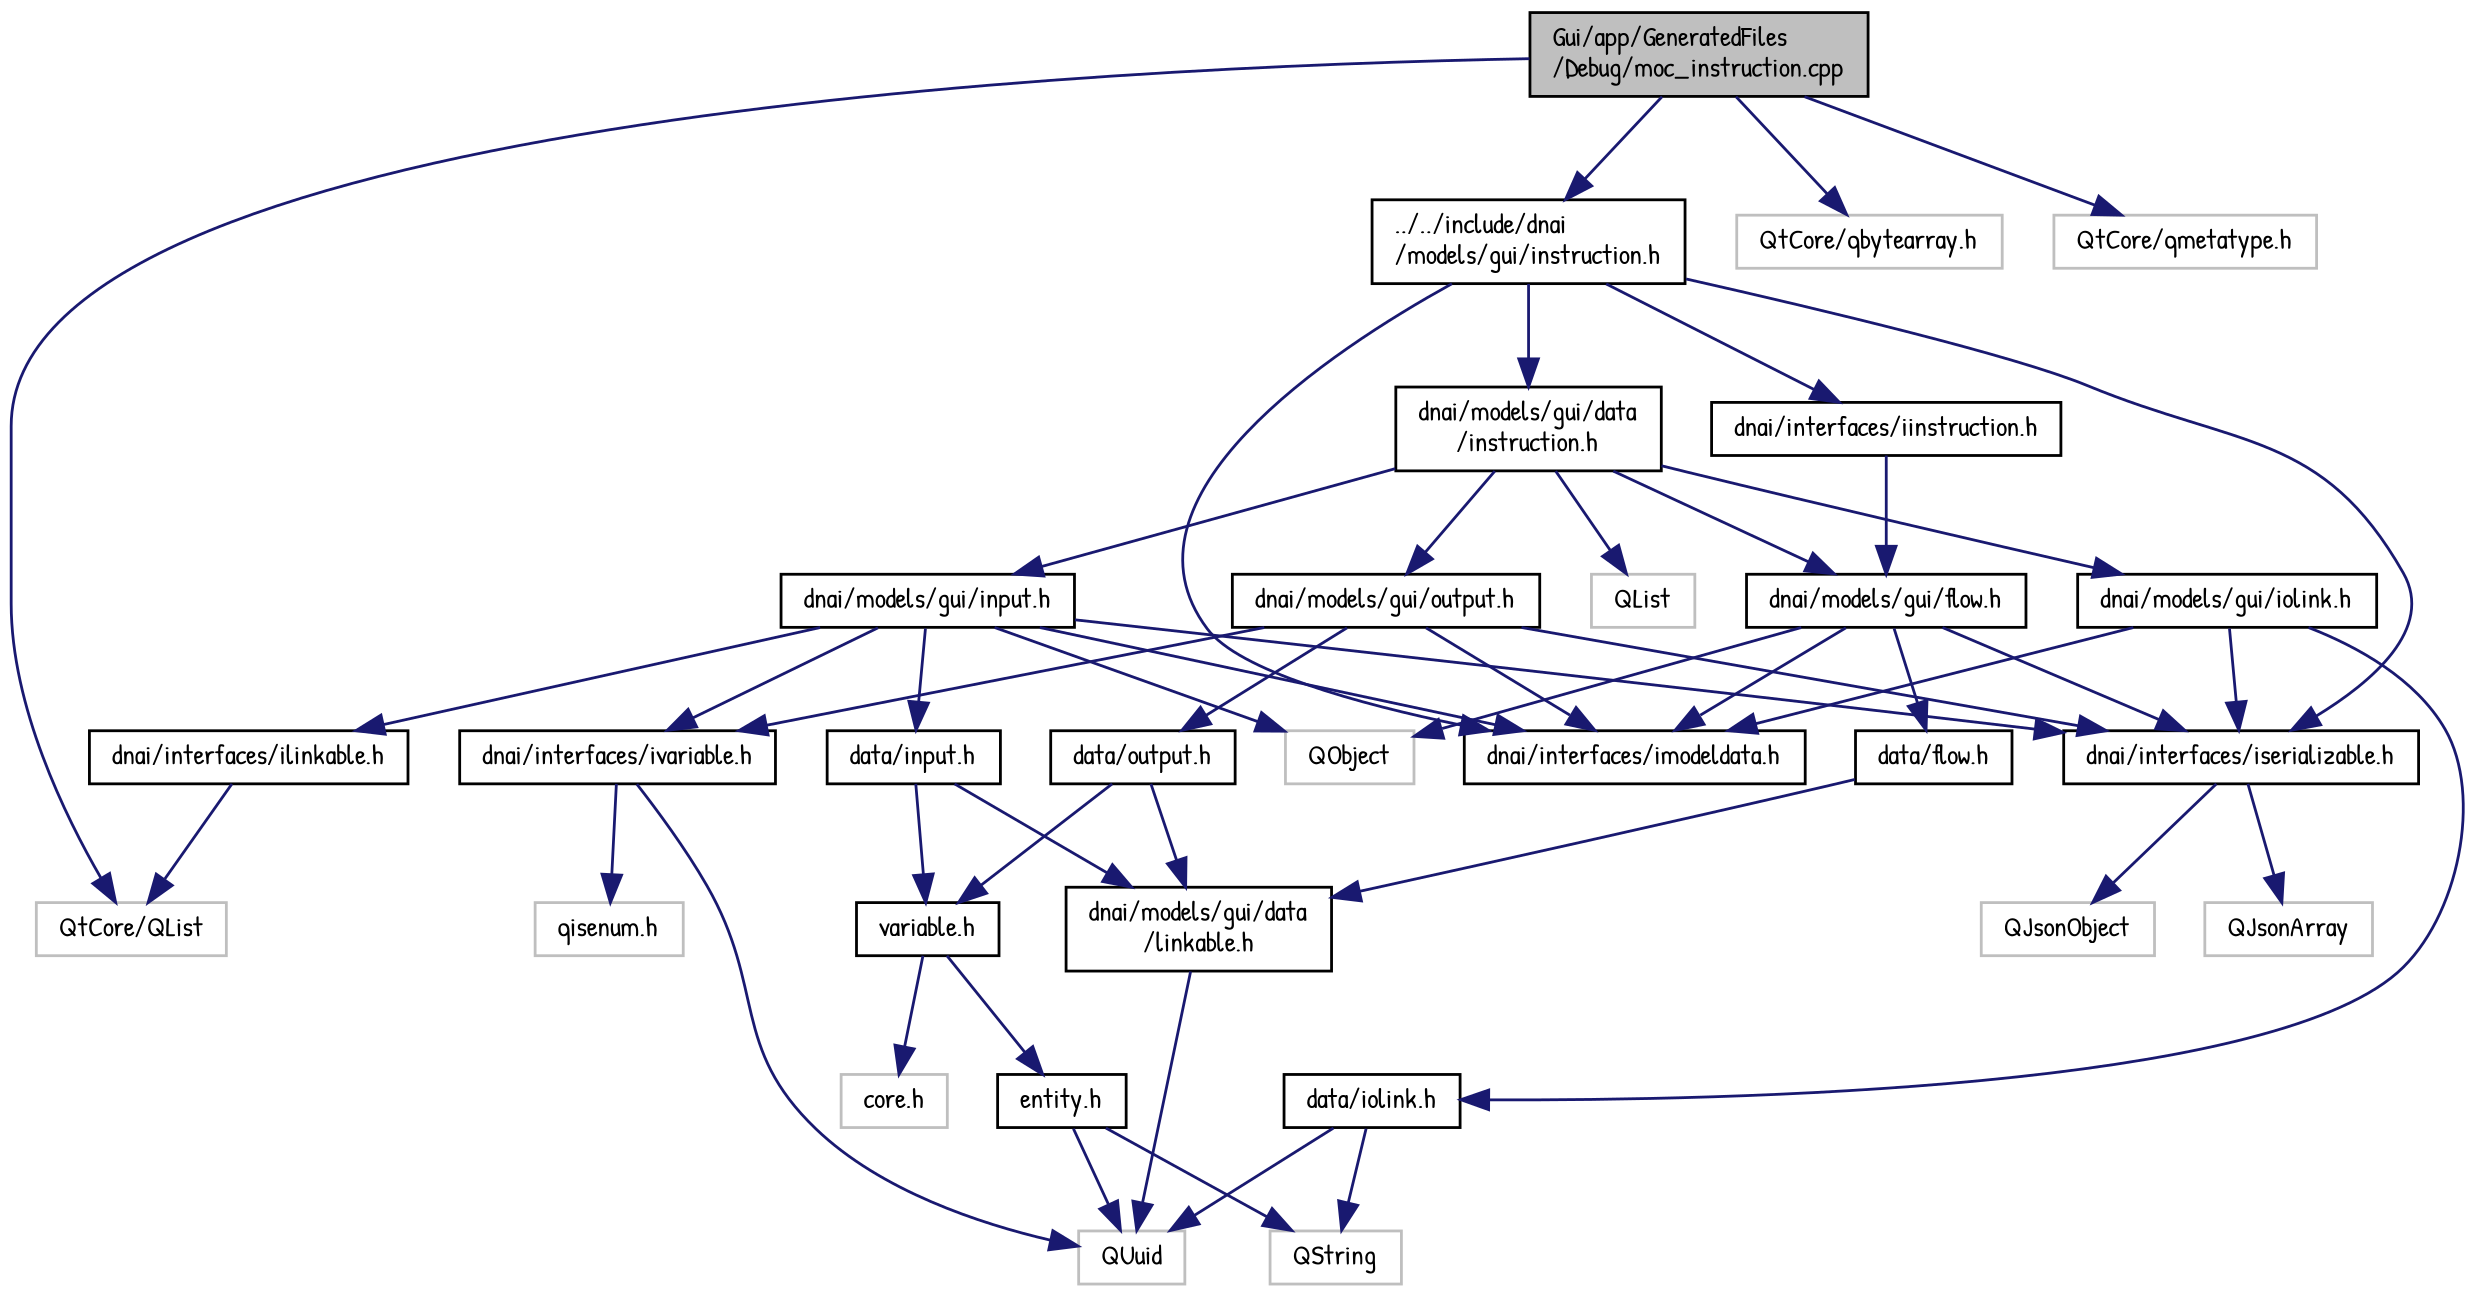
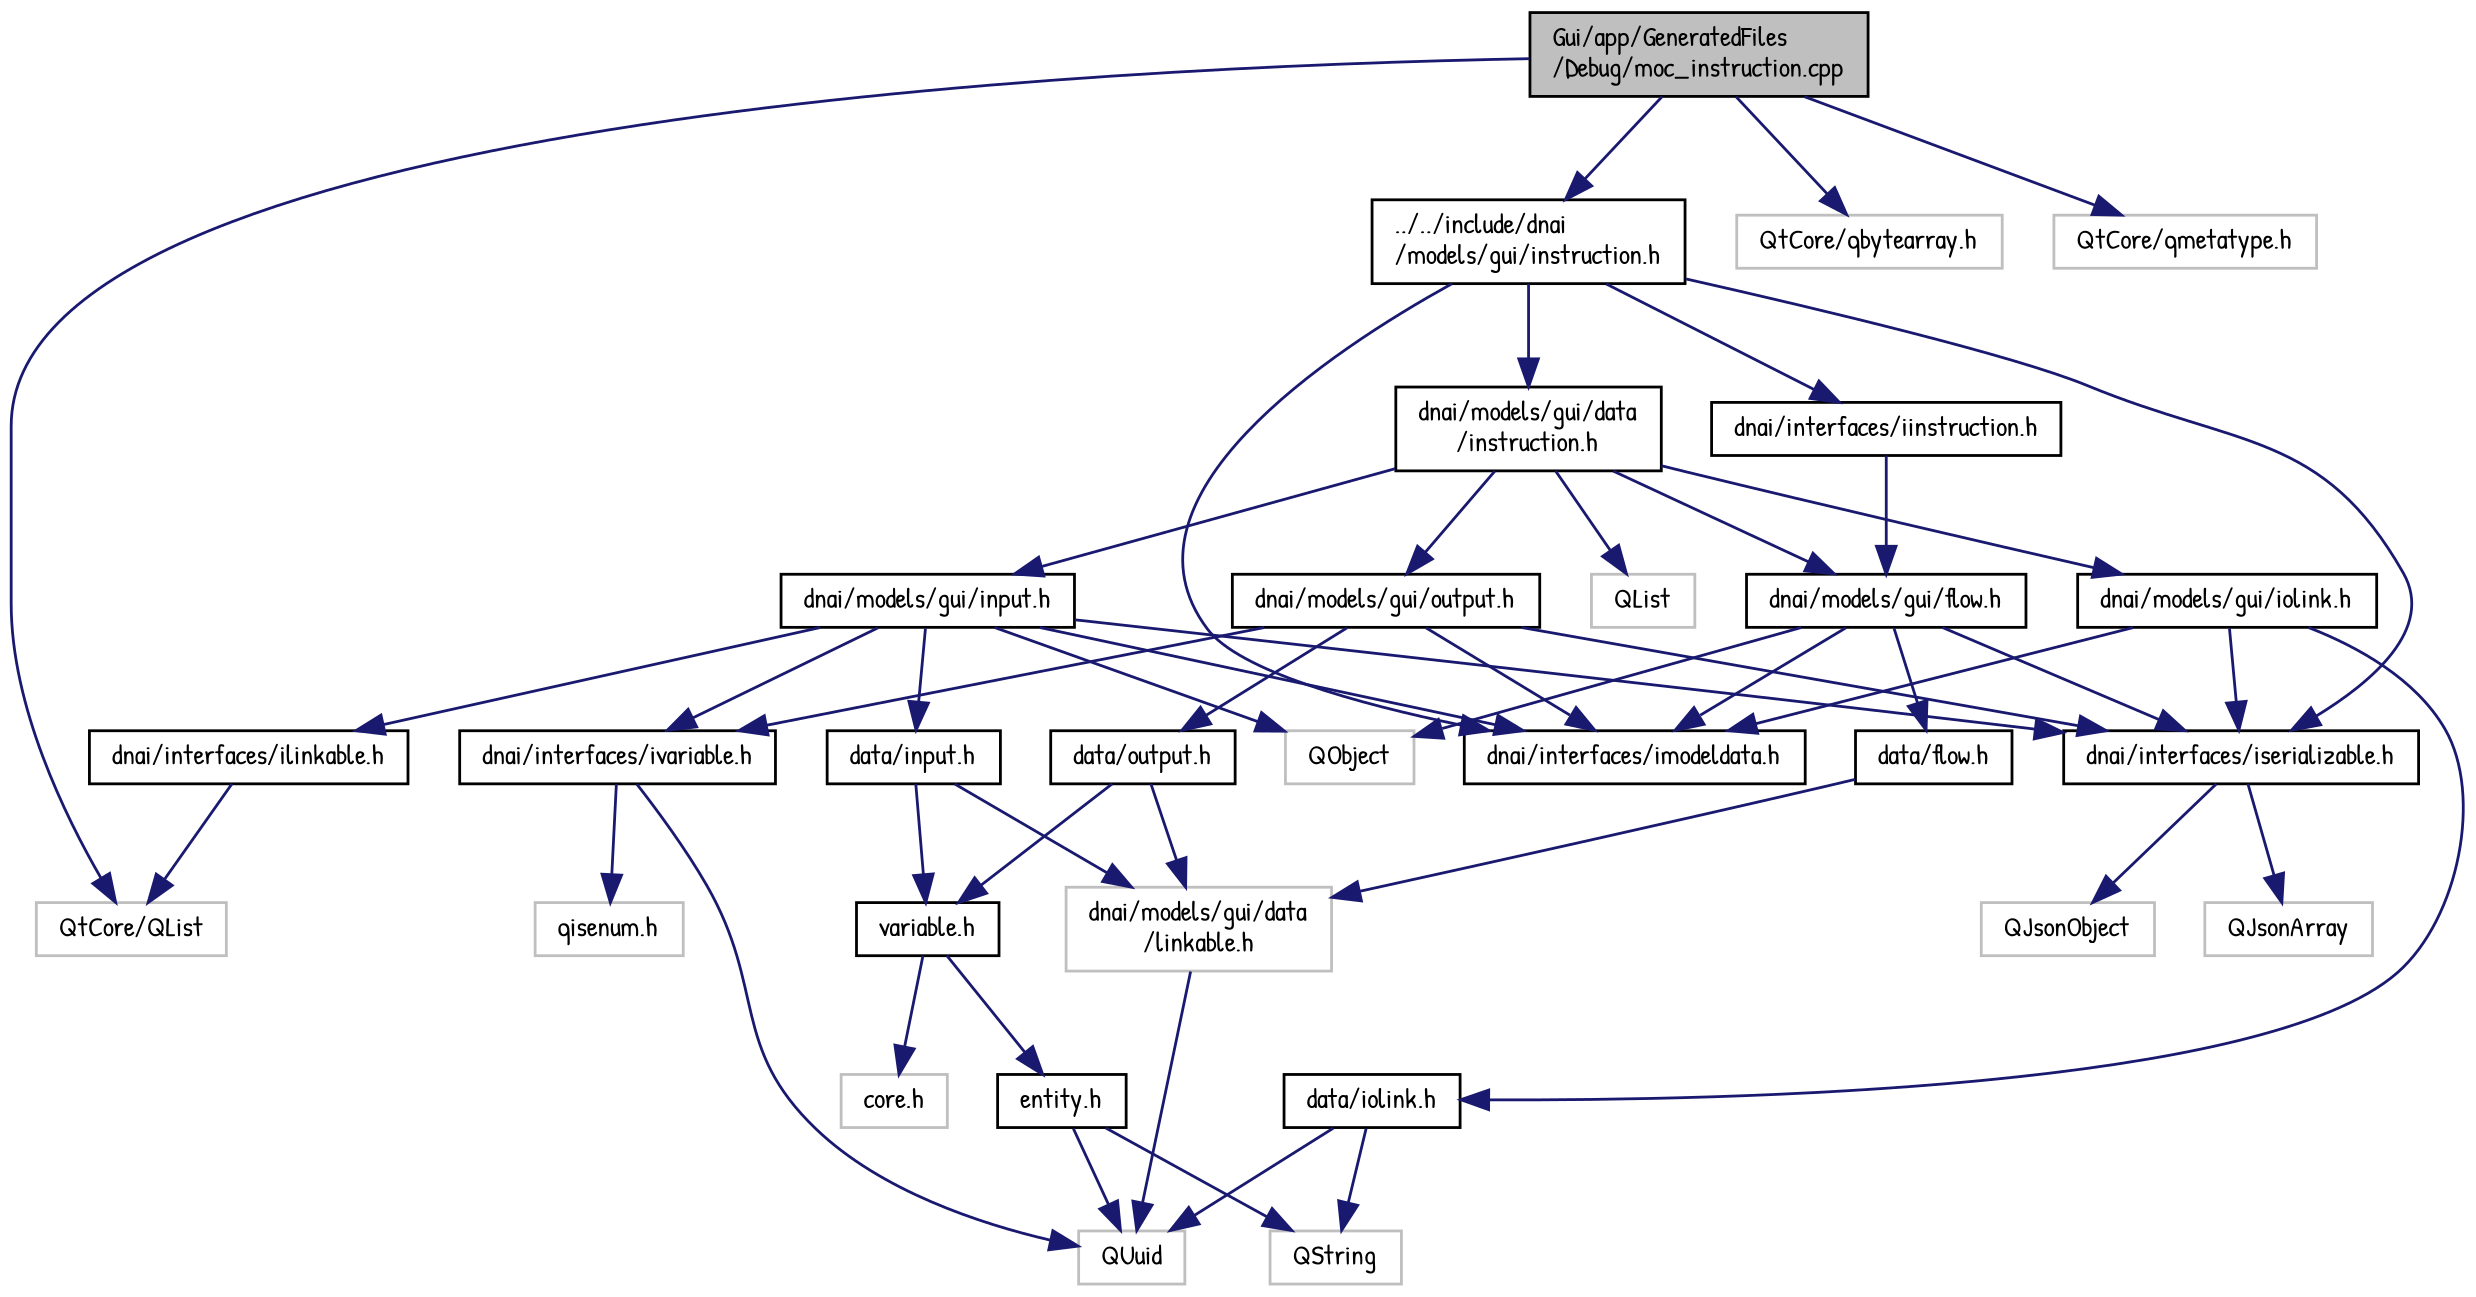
node "dnai/models/gui/data /linkable.h": color black -> grey75
